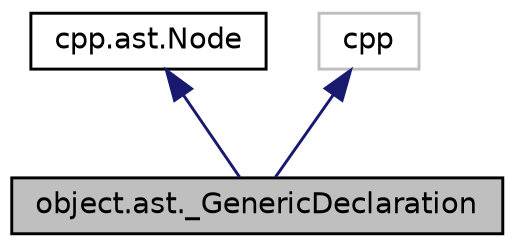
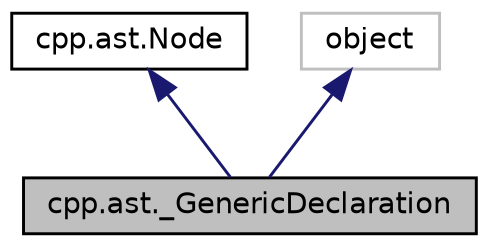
node "cpp": label "cpp" -> "object"
node "object.ast._GenericDeclaration": label "object.ast._GenericDeclaration" -> "cpp.ast._GenericDeclaration"
